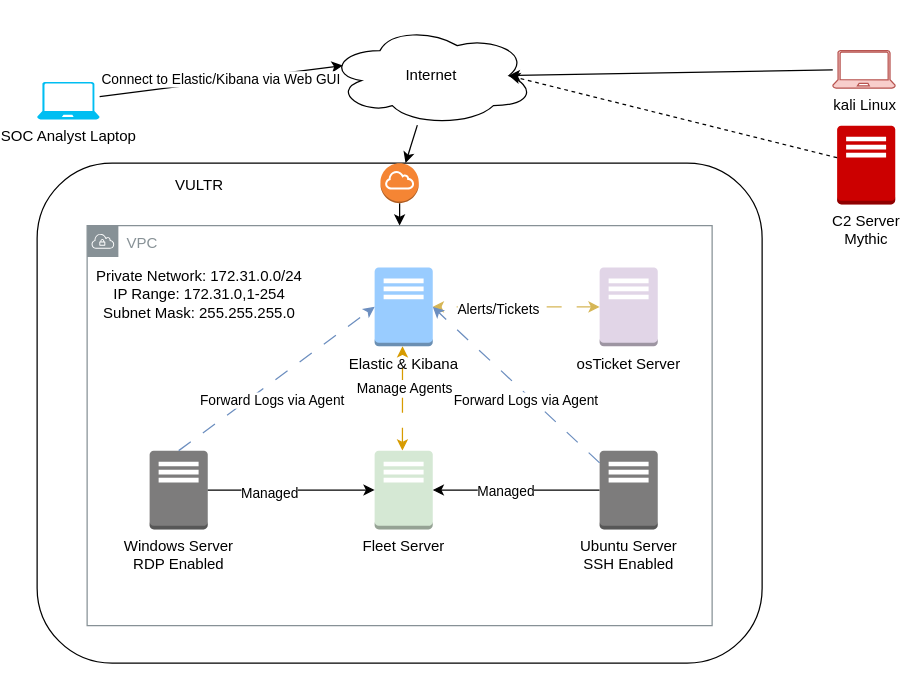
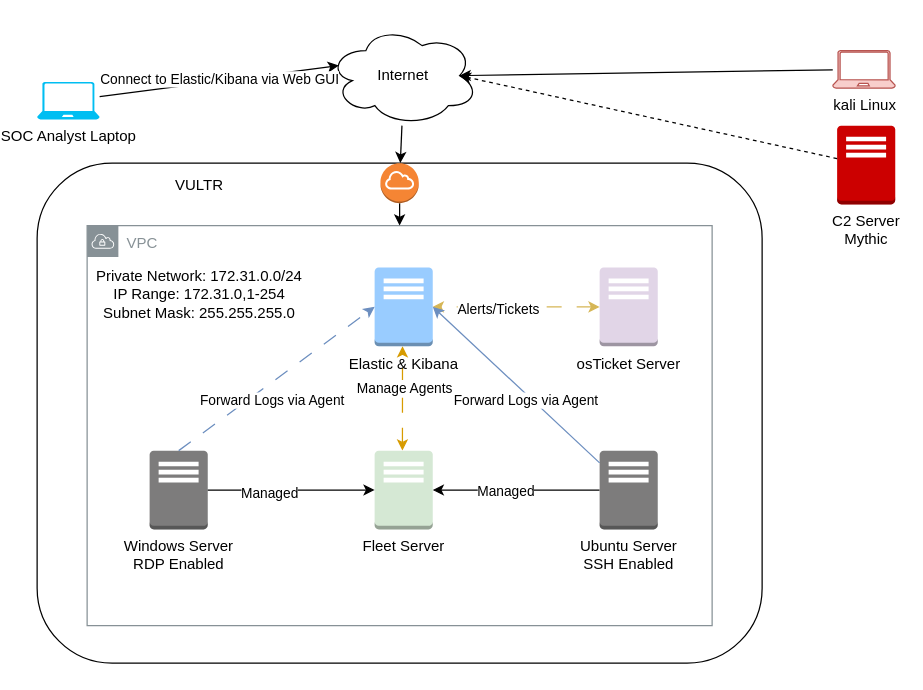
node "Internet": size 206x100 -> 150x100
edge "Ubuntu Server SSH Enabled" -> "Elastic & Kibana": style dashed -> solid
